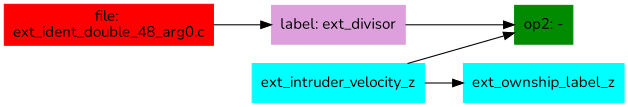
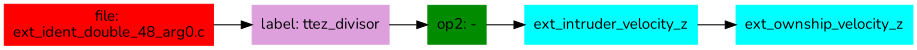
node "label: ext_divisor": label "label: ext_divisor" -> "label: ttez_divisor"
edge "ext_intruder_velocity_z" -> "op2: -": reversed
node "ext_ownship_label_z": label "ext_ownship_label_z" -> "ext_ownship_velocity_z"
